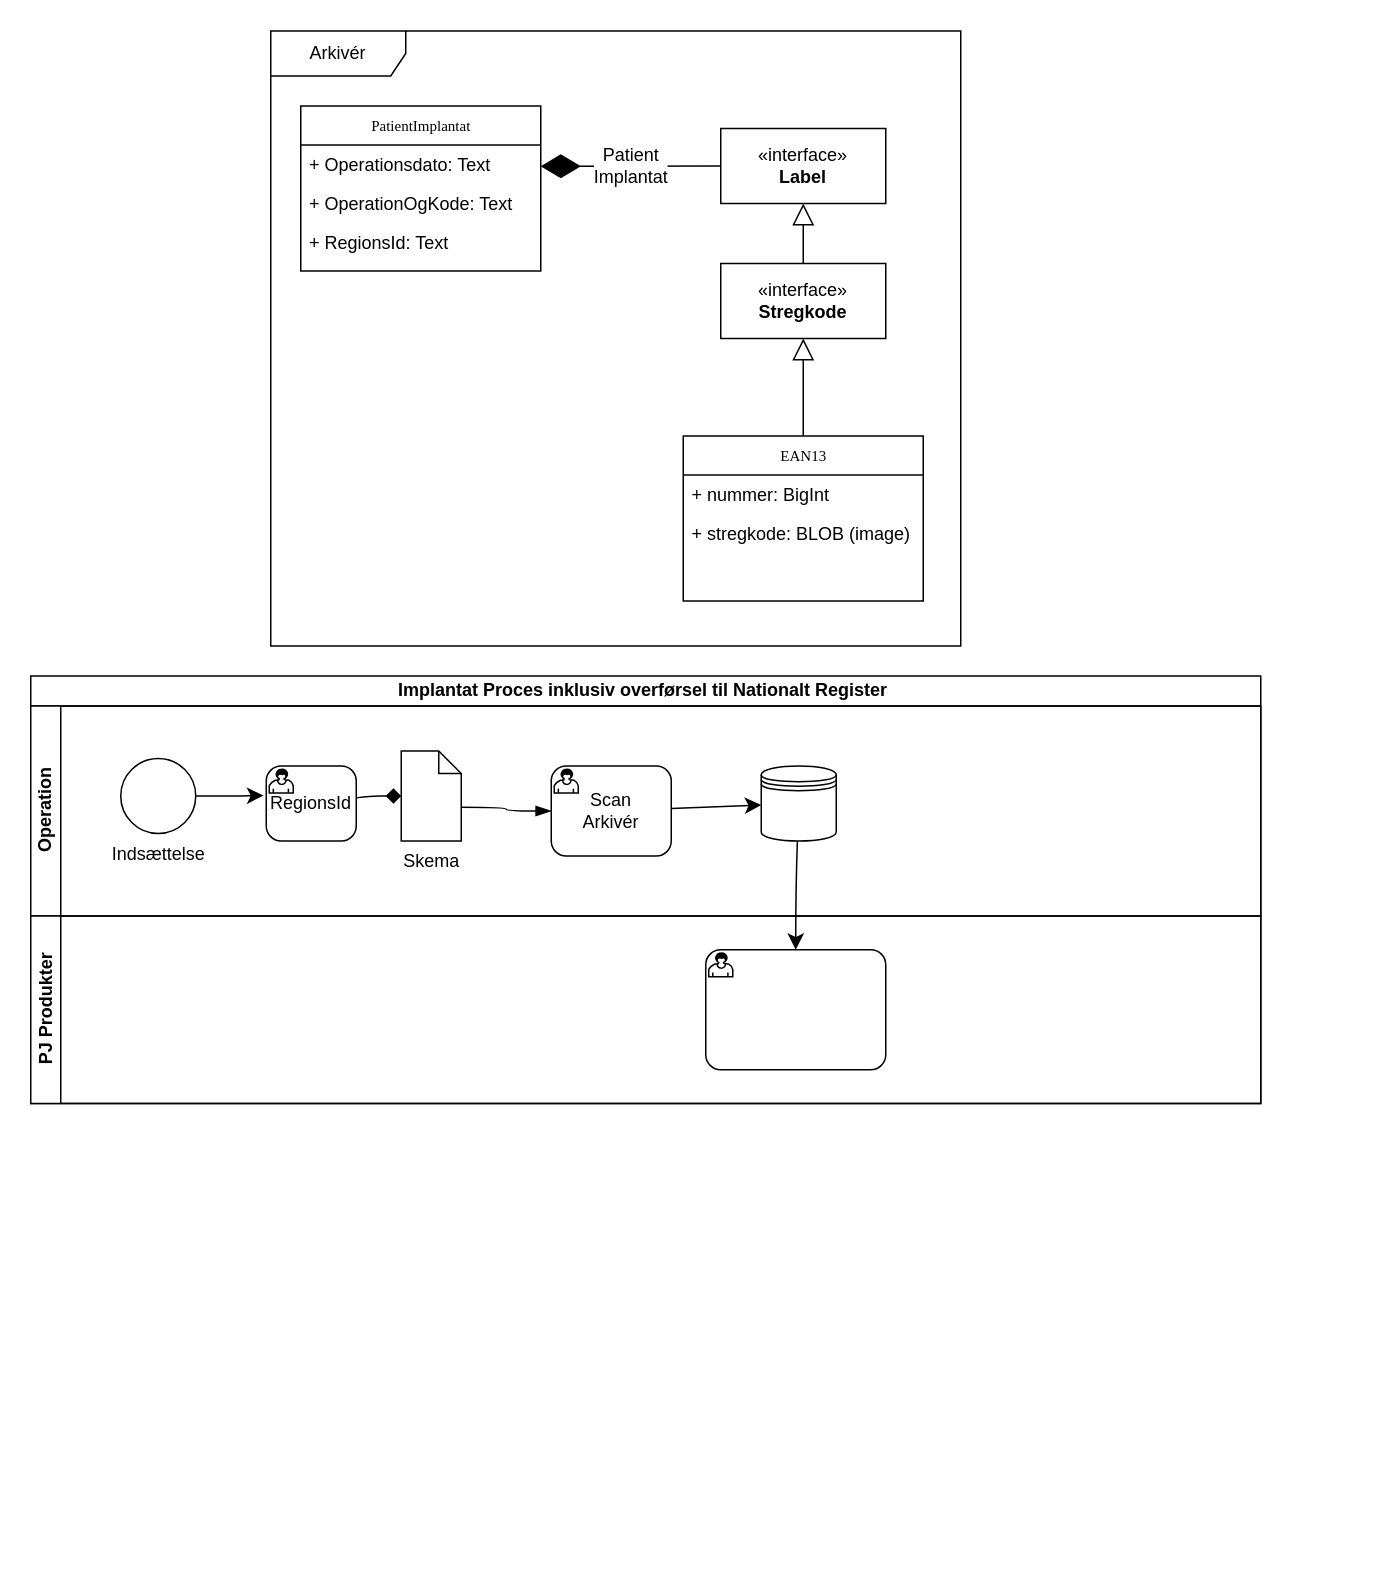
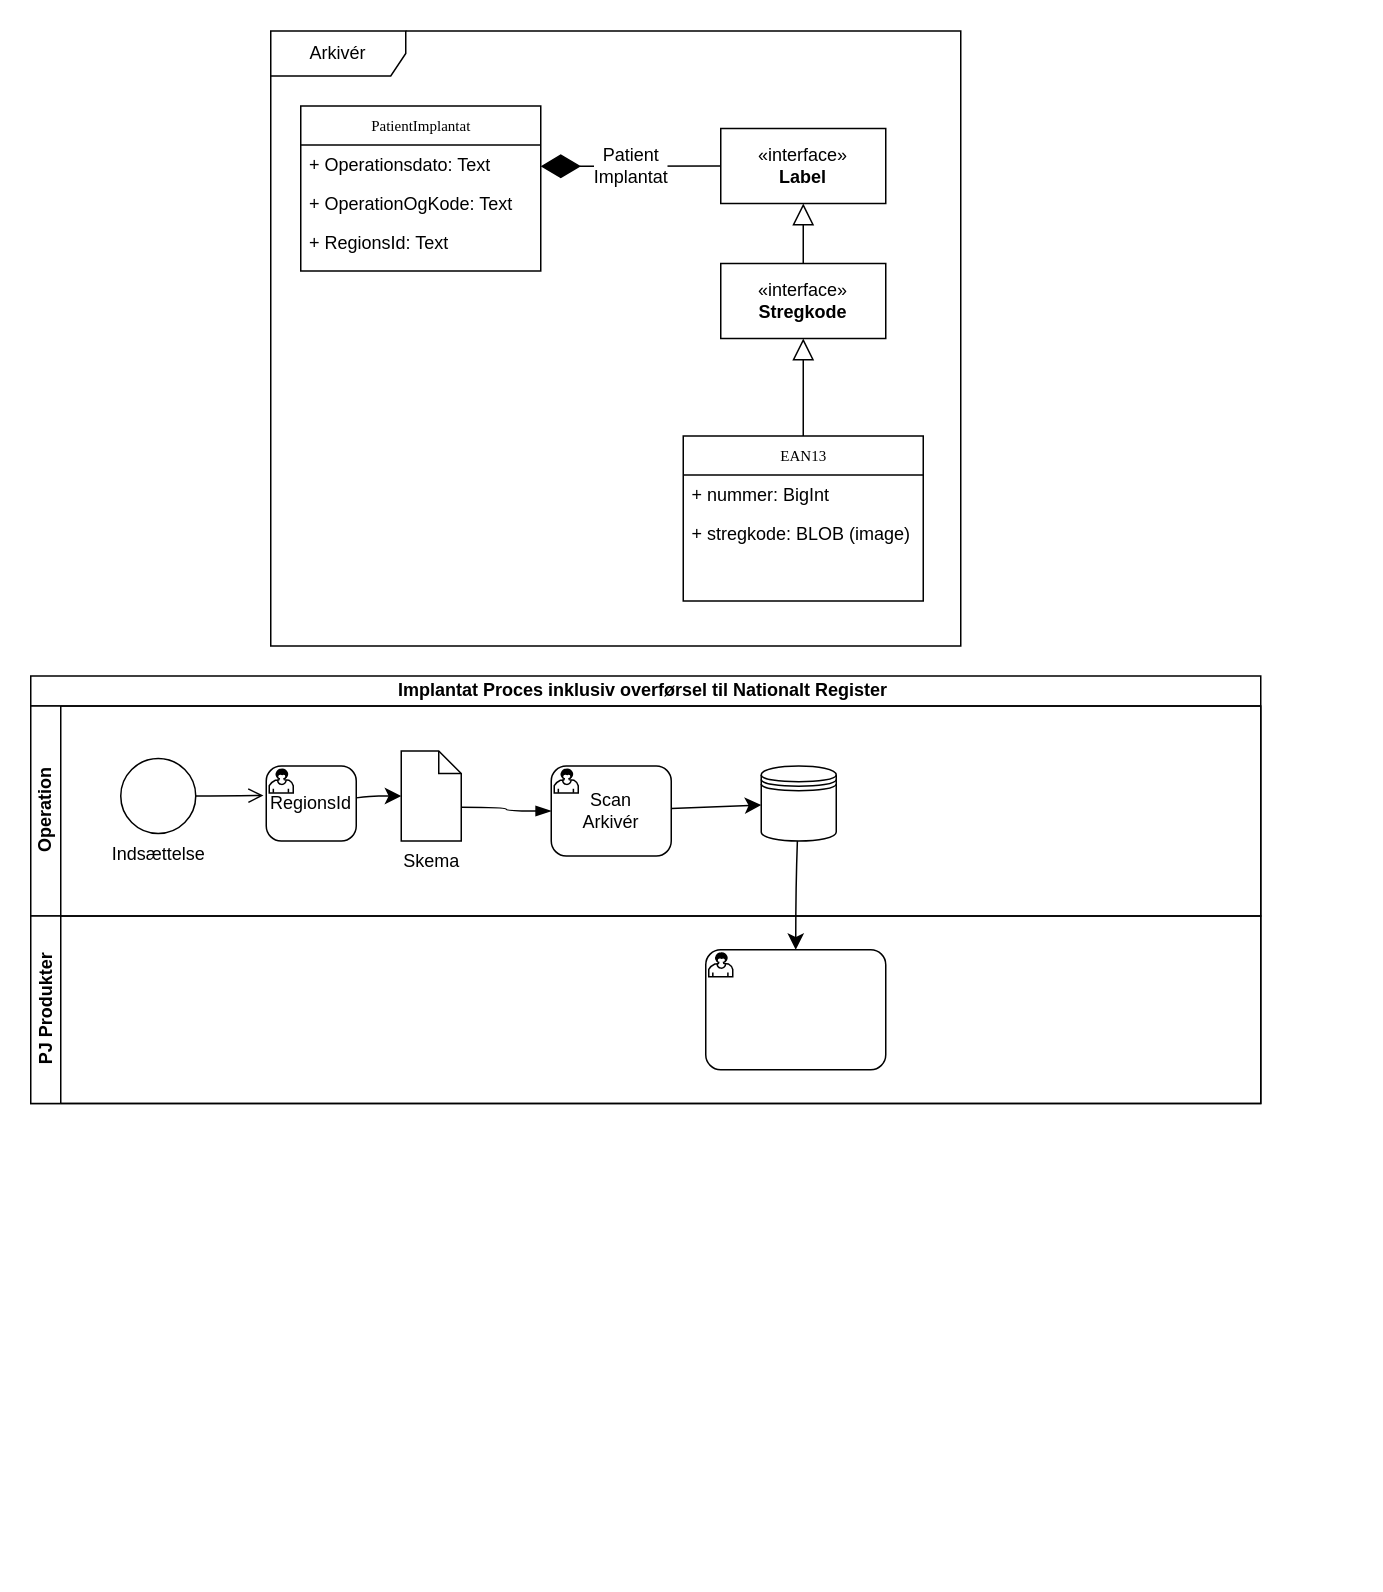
edge "Indsættelse" -> "RegionsId": arrowhead classic -> open
edge "RegionsId" -> "Skema": arrowhead diamond -> classic
